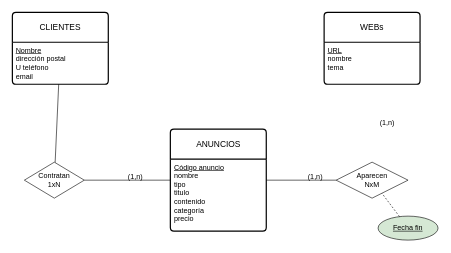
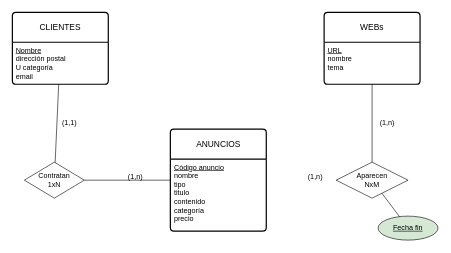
node "Nombre dirección postal U teléfono email": label "Nombre dirección postal U teléfono email" -> "Nombre dirección postal U categoría email"
node "(1,1)": added
edge "WEBs" -- "Aparecen NxM": added
edge "ANUNCIOS" -- "Aparecen NxM": removed
edge "Aparecen NxM" -- "Fecha fin": style dashed -> solid
